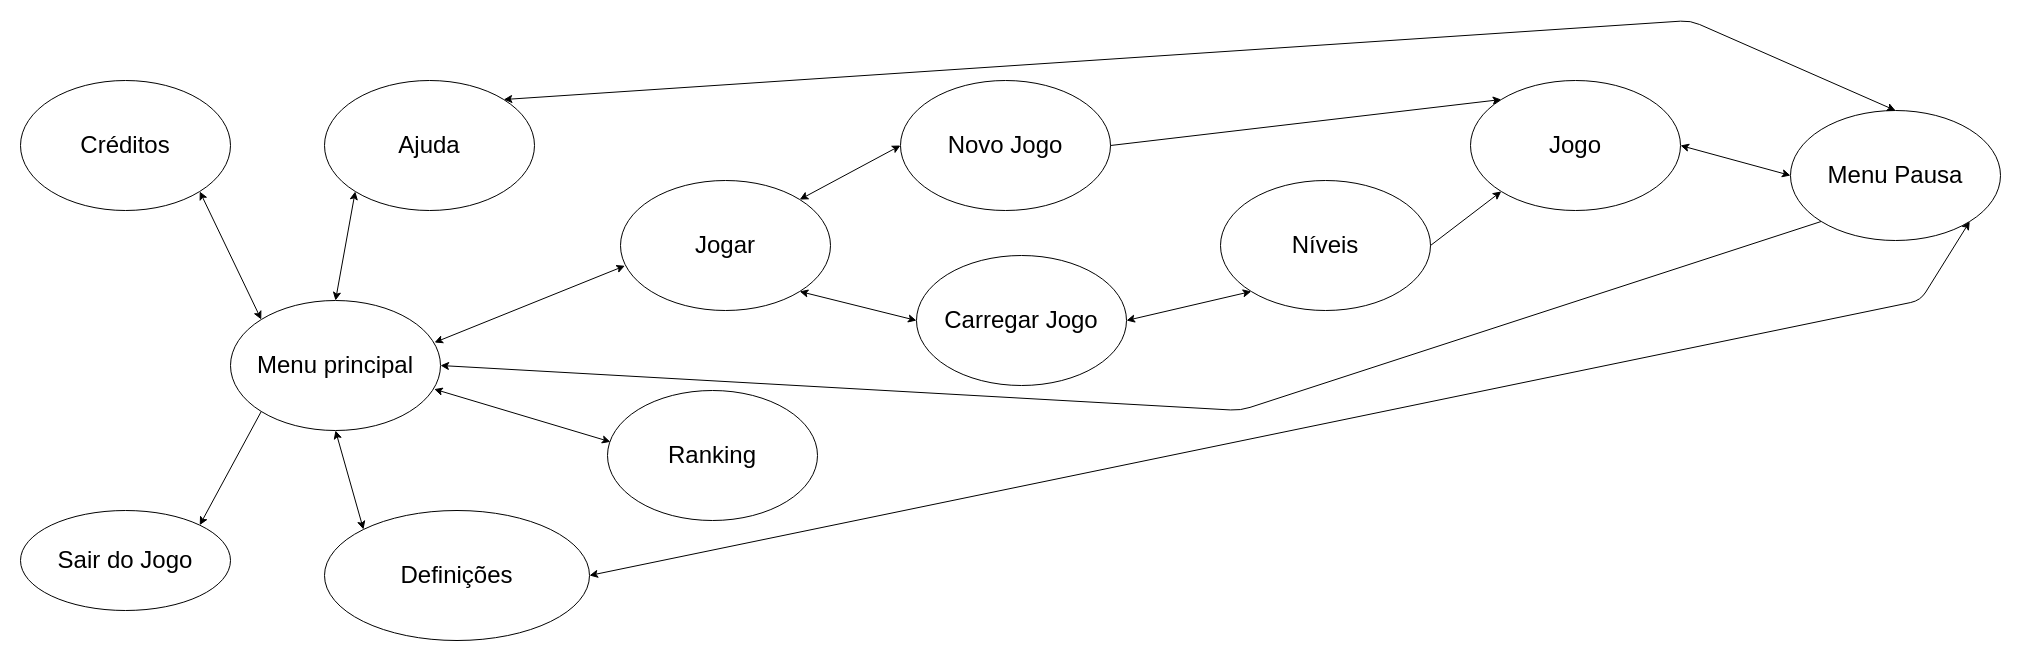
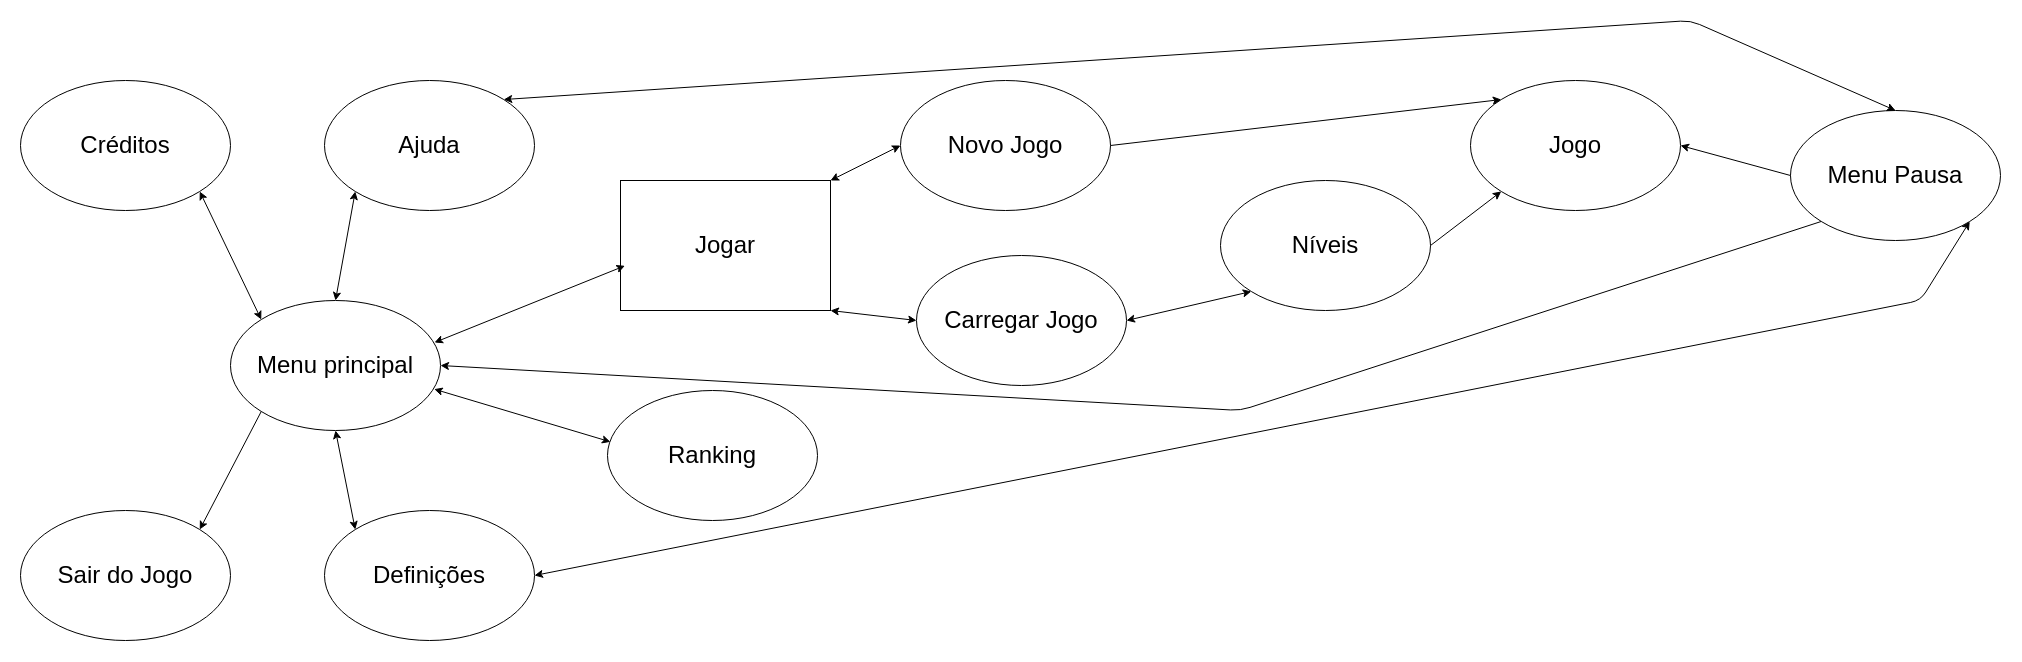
edge "Jogo" -- "Menu Pausa": arrowhead classic -> none
node "Jogar": shape ellipse -> rectangle
node "Sair do Jogo": size 210x100 -> 210x130
node "Definições": size 265x130 -> 210x130
